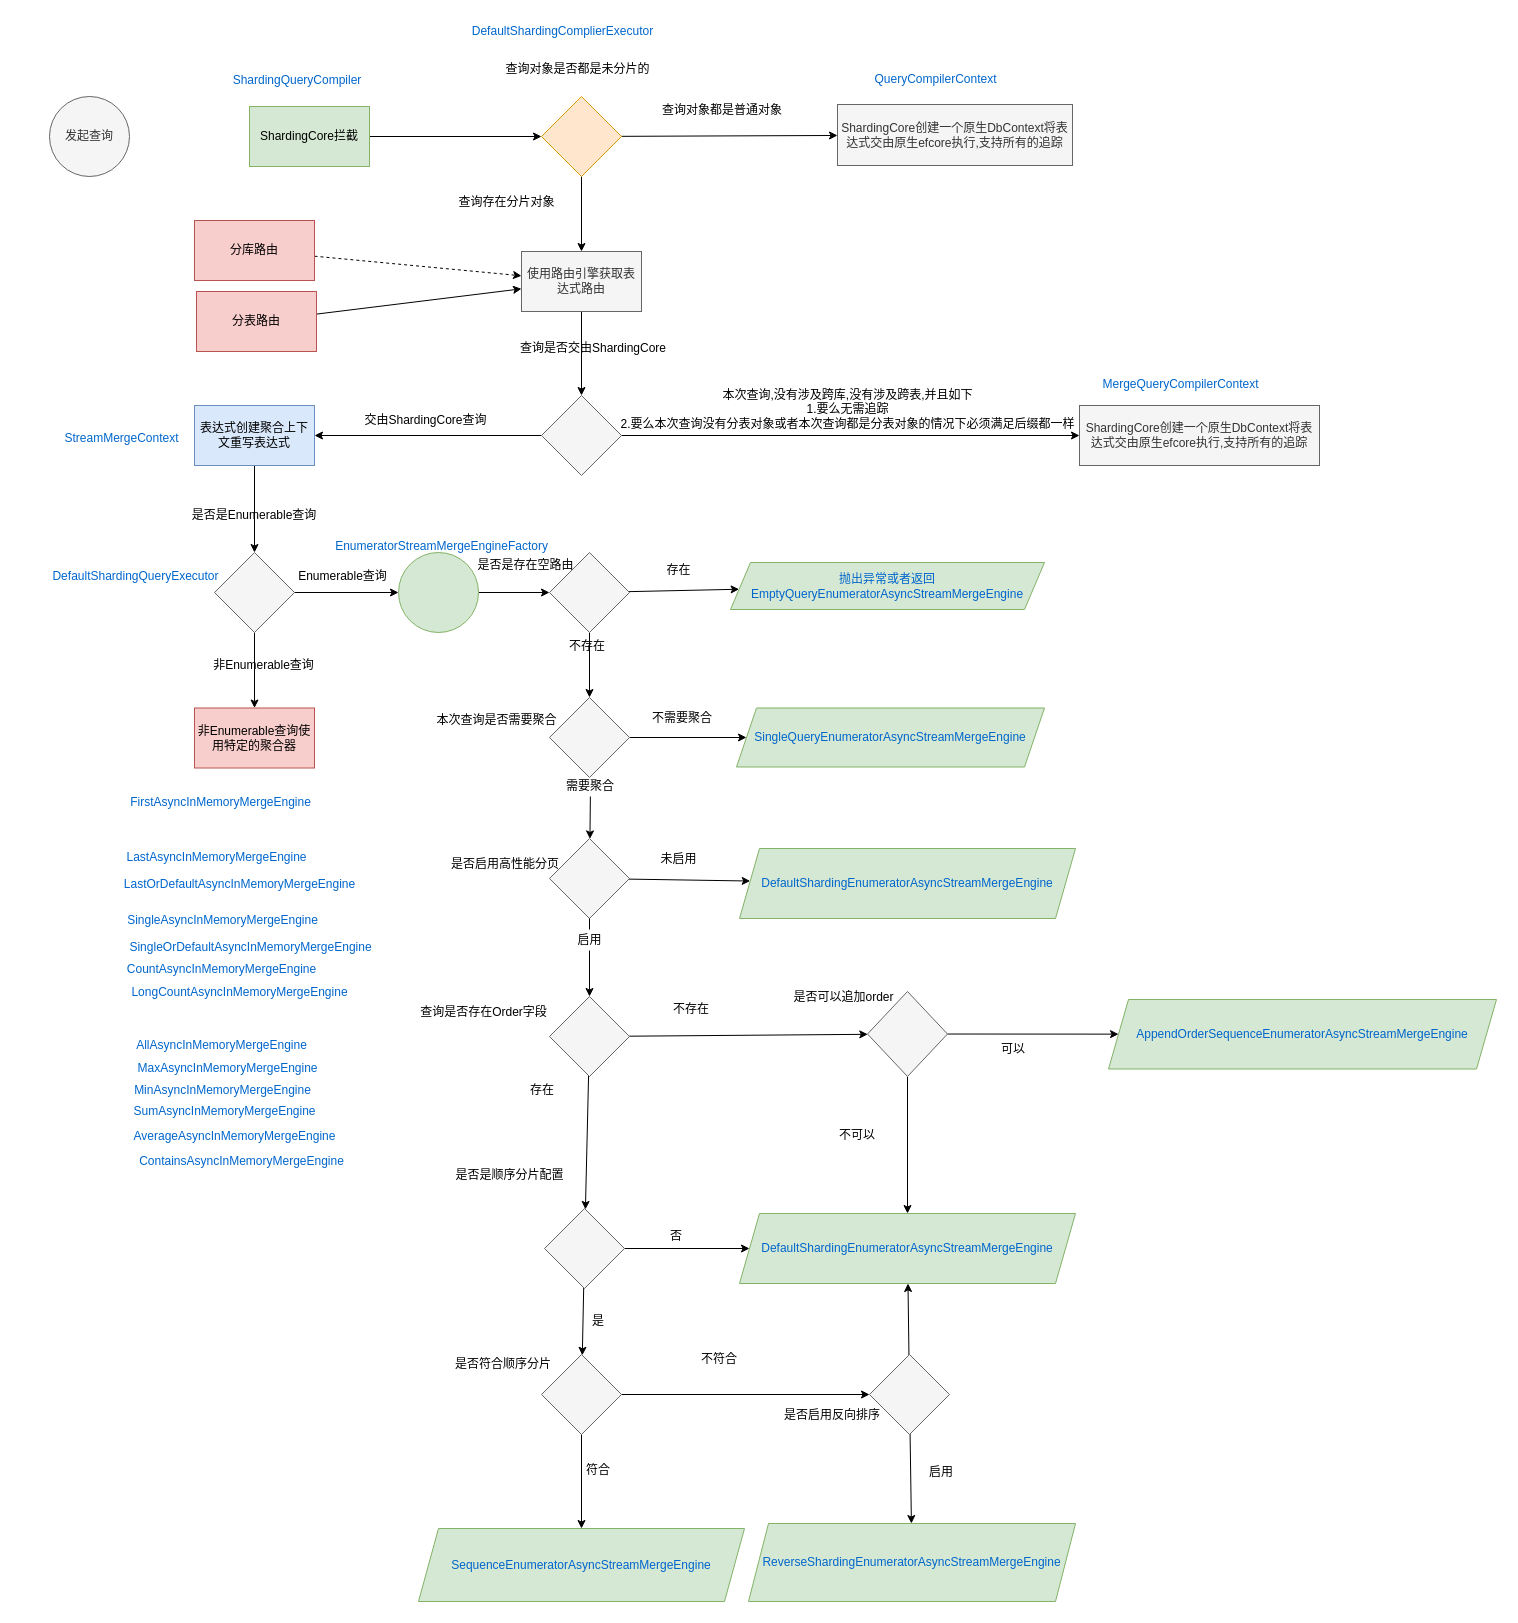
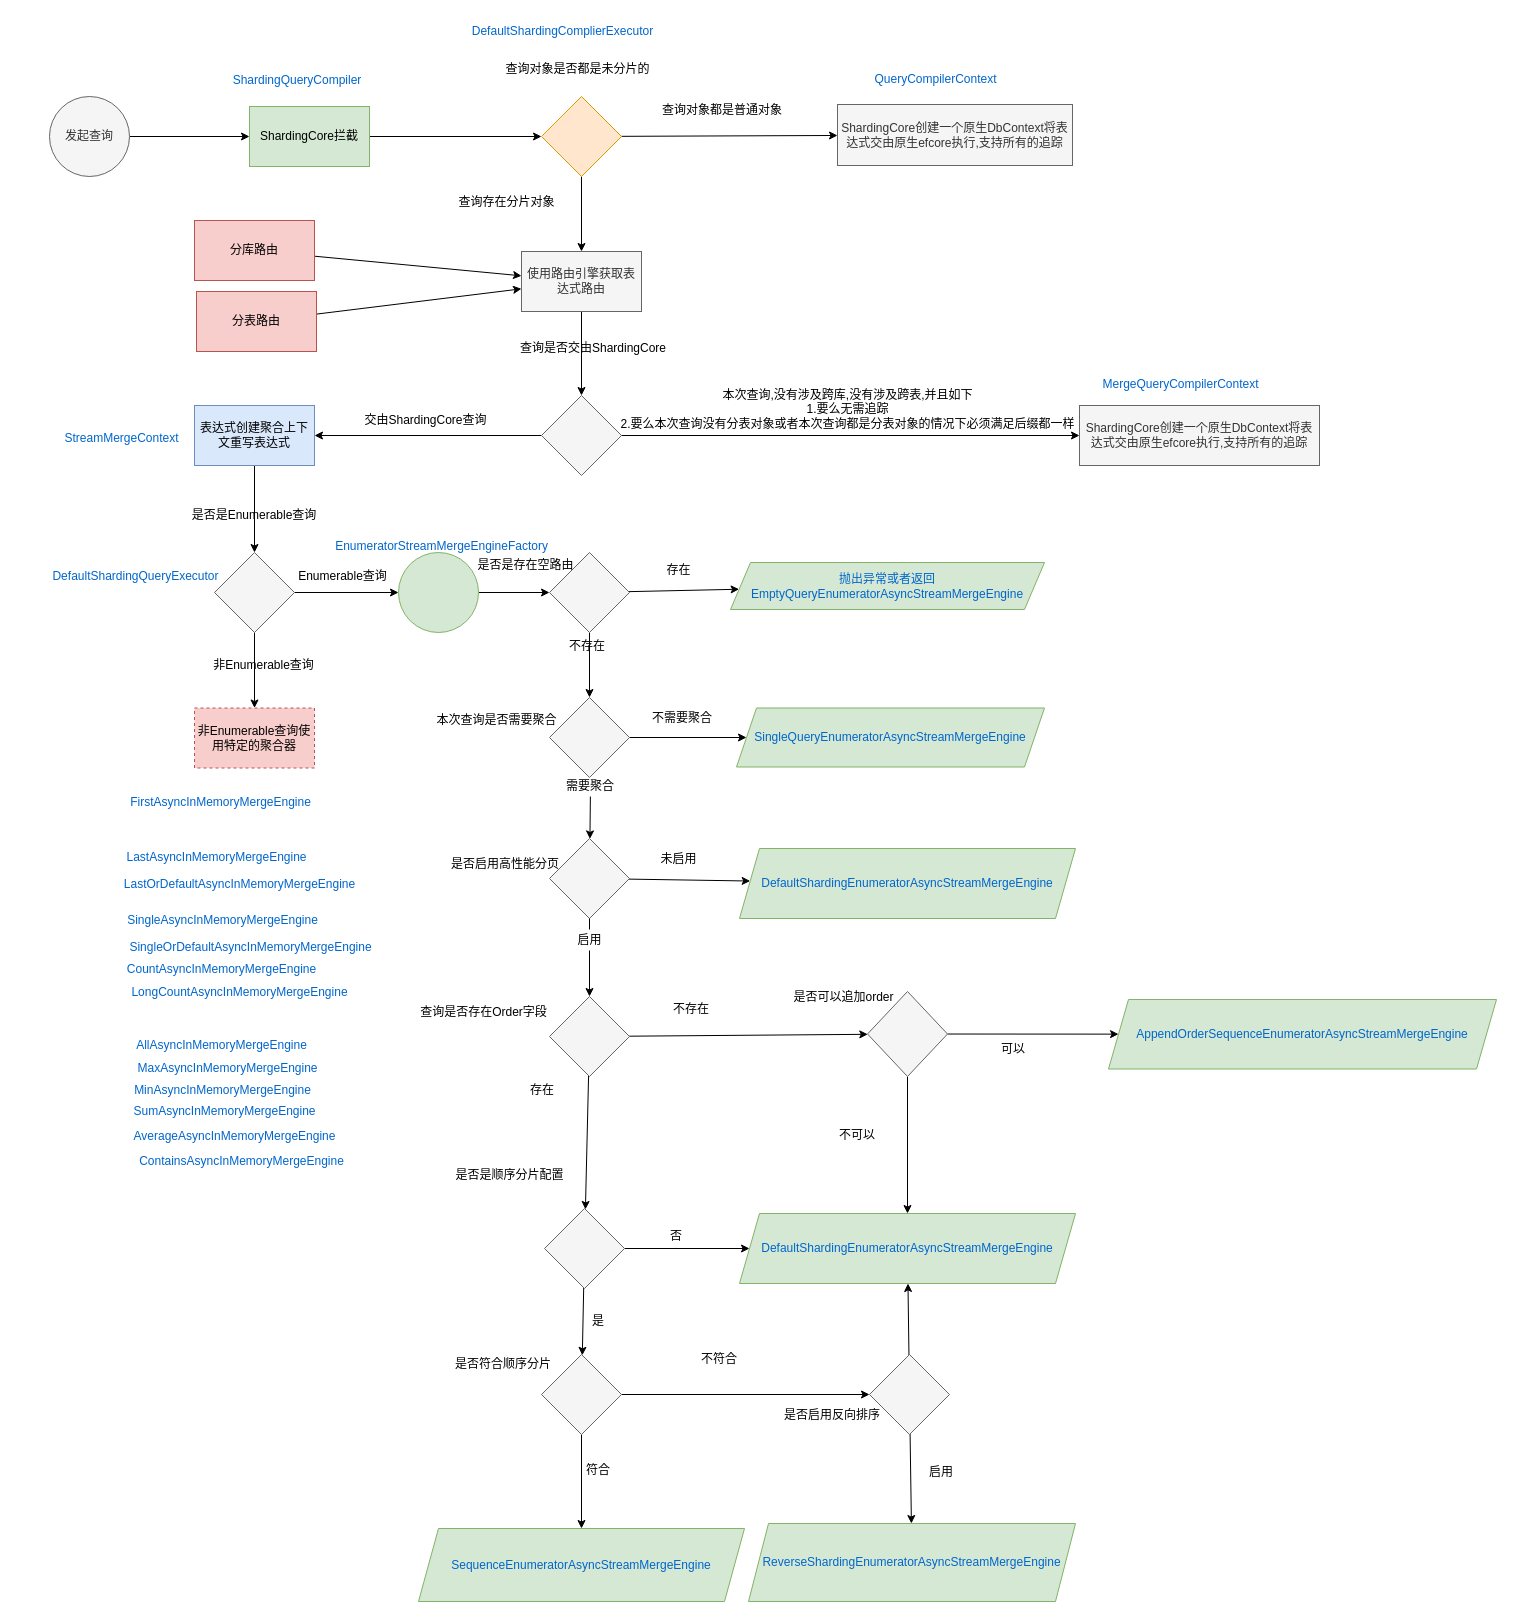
edge "发起查询" -> "ShardingCore拦截": added
edge "分库路由" -> "使用路由引擎获取表达式路由": style dashed -> solid
node "非Enumerable查询使用特定的聚合器": style solid -> dashed
